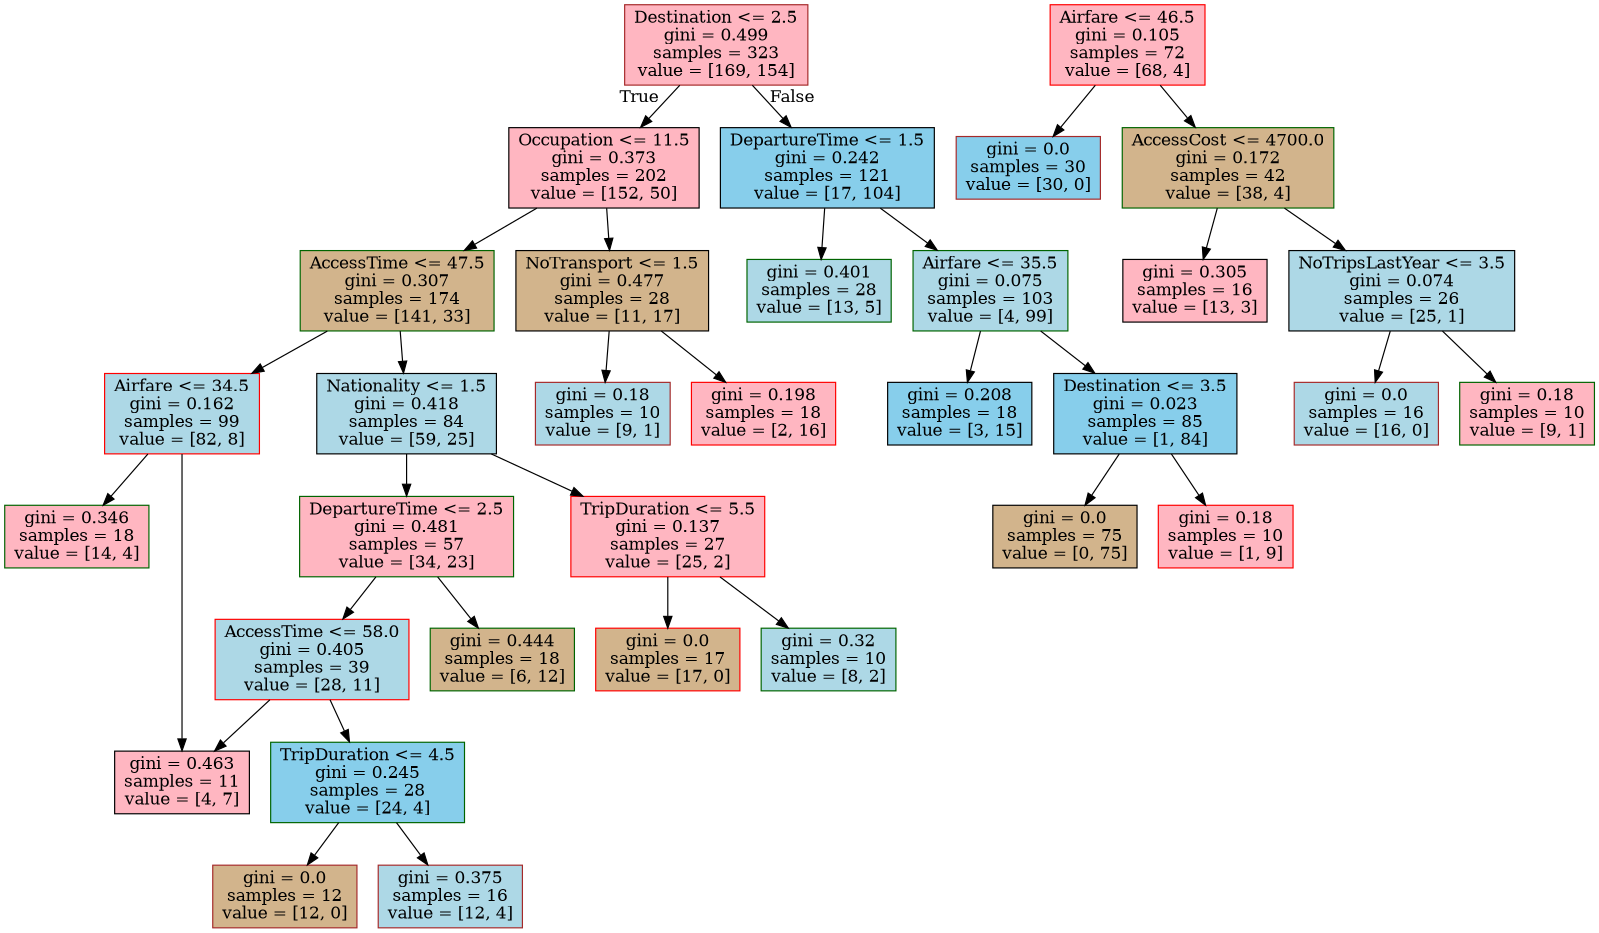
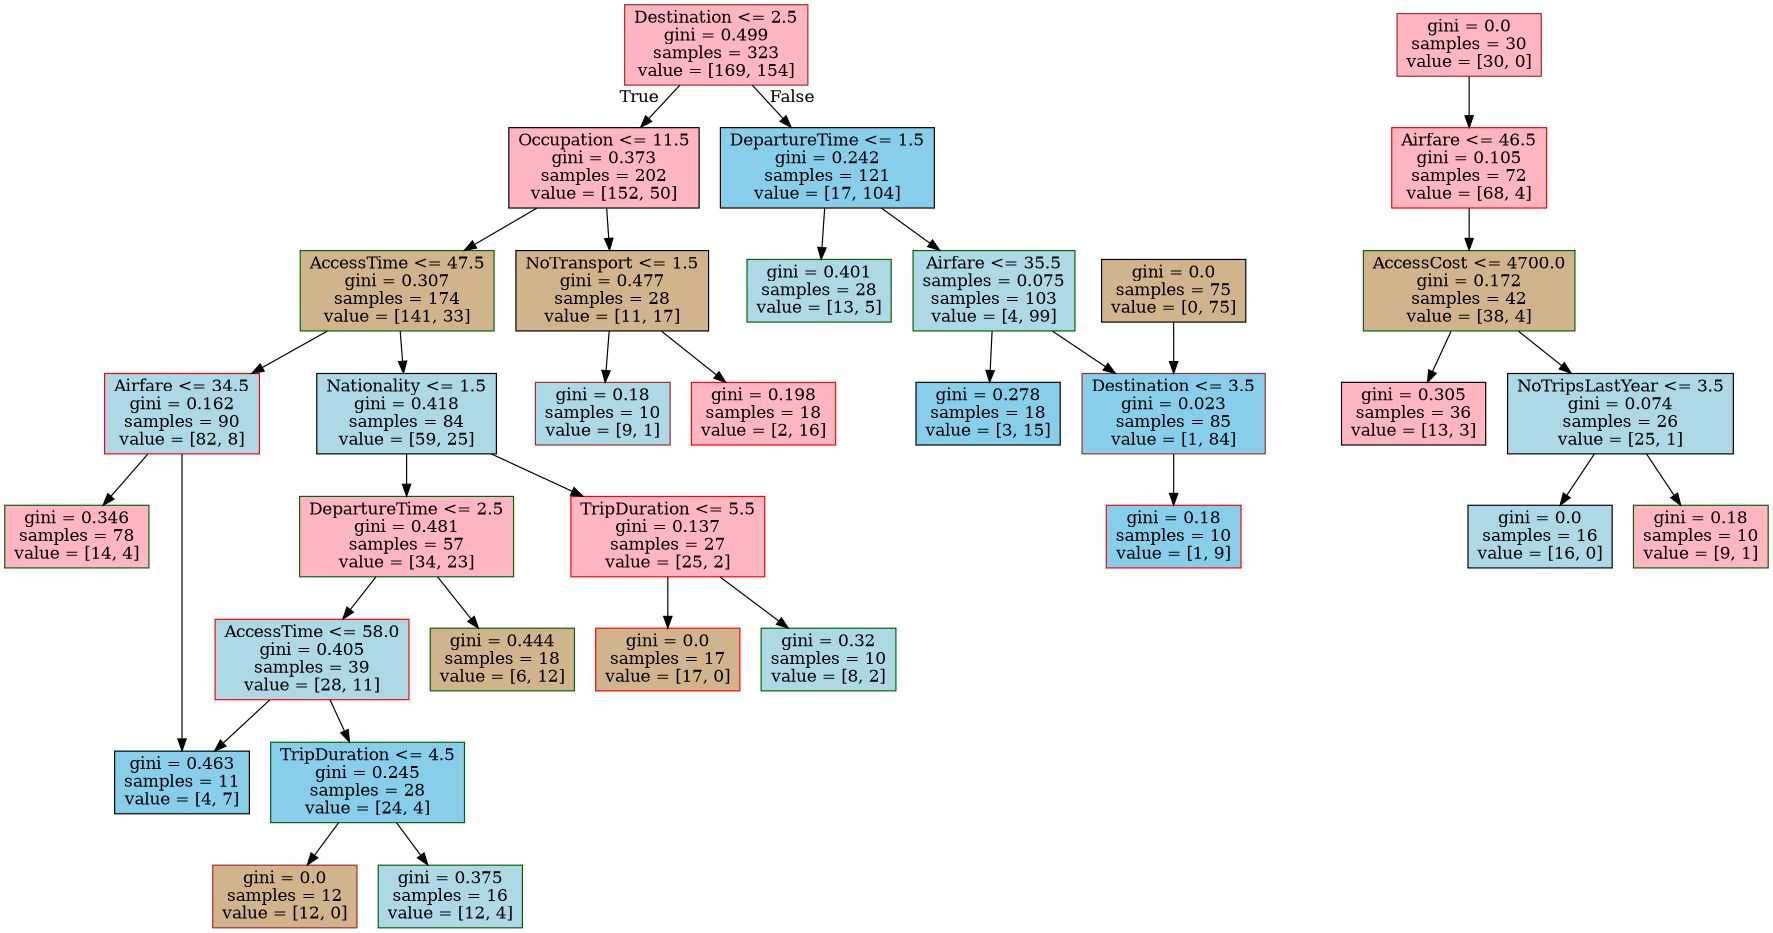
edge "Airfare <= 46.5 gini = 0.105 samples = 72 value = [68, 4]" -> "gini = 0.0 samples = 30 value = [30, 0]": reversed
node "gini = 0.0 samples = 30 value = [30, 0]": fillcolor skyblue -> lightpink
node "Airfare <= 35.5 gini = 0.075 samples = 103 value = [4, 99]": label "Airfare <= 35.5 gini = 0.075 samples = 103 value = [4, 99]" -> "Airfare <= 35.5 samples = 0.075 samples = 103 value = [4, 99]"
node "gini = 0.305 samples = 16 value = [13, 3]": label "gini = 0.305 samples = 16 value = [13, 3]" -> "gini = 0.305 samples = 36 value = [13, 3]"
node "Airfare <= 34.5 gini = 0.162 samples = 99 value = [82, 8]": label "Airfare <= 34.5 gini = 0.162 samples = 99 value = [82, 8]" -> "Airfare <= 34.5 gini = 0.162 samples = 90 value = [82, 8]"
node "gini = 0.208 samples = 18 value = [3, 15]": label "gini = 0.208 samples = 18 value = [3, 15]" -> "gini = 0.278 samples = 18 value = [3, 15]"
node "Destination <= 3.5 gini = 0.023 samples = 85 value = [1, 84]": color black -> brown
node "gini = 0.0 samples = 16 value = [16, 0]": color brown -> black
edge "Destination <= 3.5 gini = 0.023 samples = 85 value = [1, 84]" -> "gini = 0.0 samples = 75 value = [0, 75]": reversed
node "gini = 0.346 samples = 18 value = [14, 4]": label "gini = 0.346 samples = 18 value = [14, 4]" -> "gini = 0.346 samples = 78 value = [14, 4]"
node "gini = 0.18 samples = 10 value = [1, 9]": fillcolor lightpink -> skyblue
node "gini = 0.463 samples = 11 value = [4, 7]": fillcolor lightpink -> skyblue
node "gini = 0.375 samples = 16 value = [12, 4]": color brown -> darkgreen
